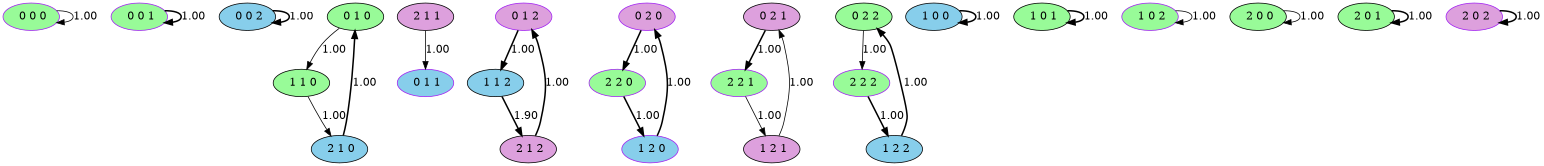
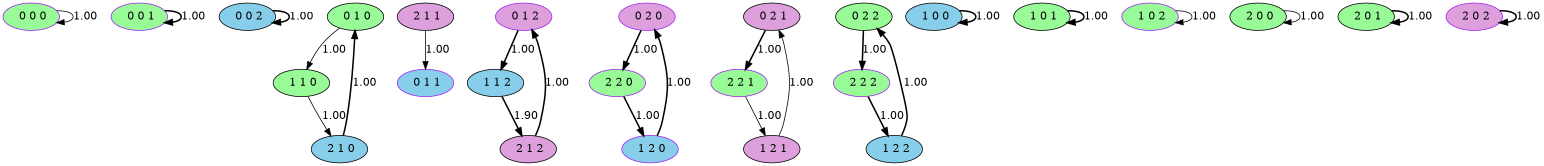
edge "0 2 2" -> "2 2 2": style solid -> bold
